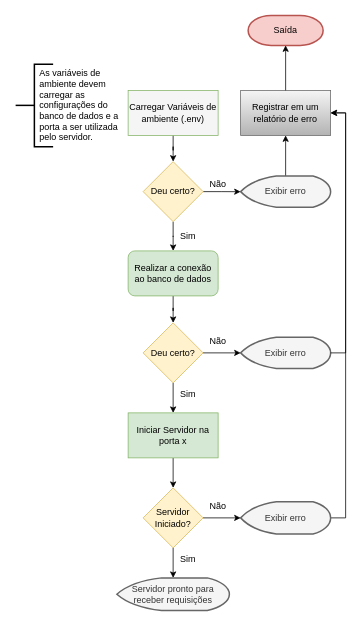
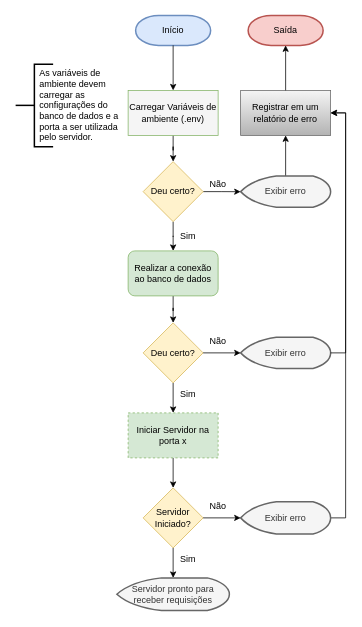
node "Início": added
edge "Início" -> "Carregar Variáveis de ambiente (.env)": added
node "Iniciar Servidor na porta x": style solid -> dashed
